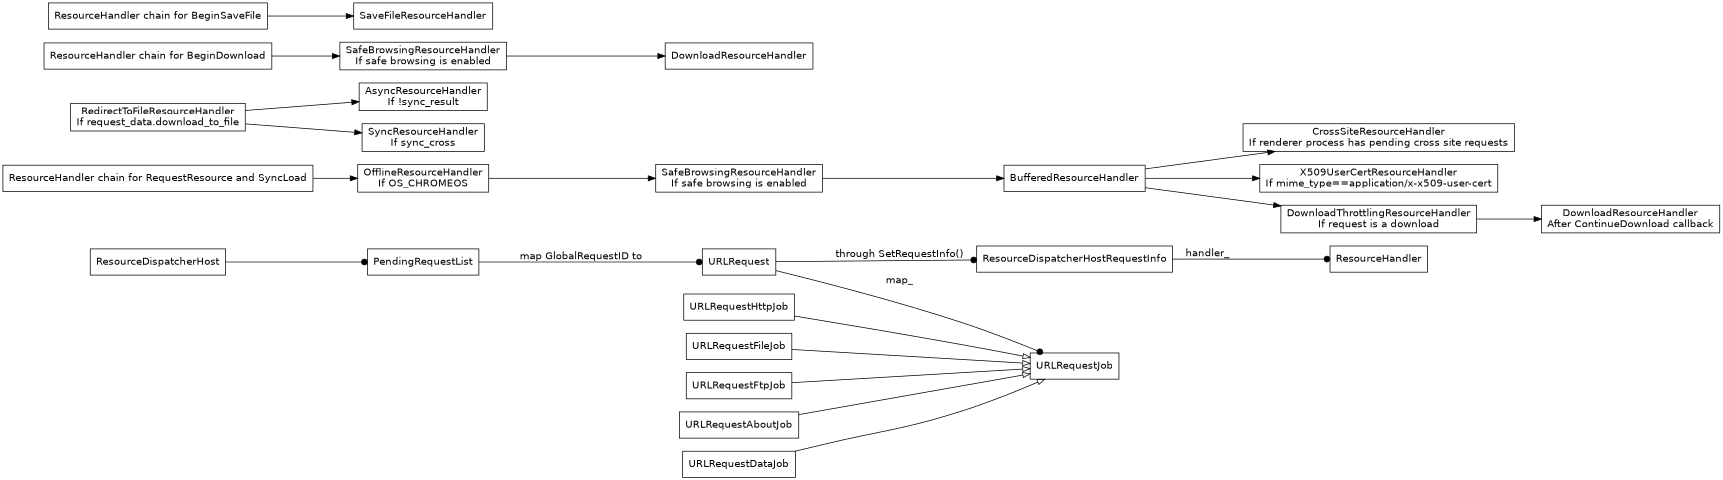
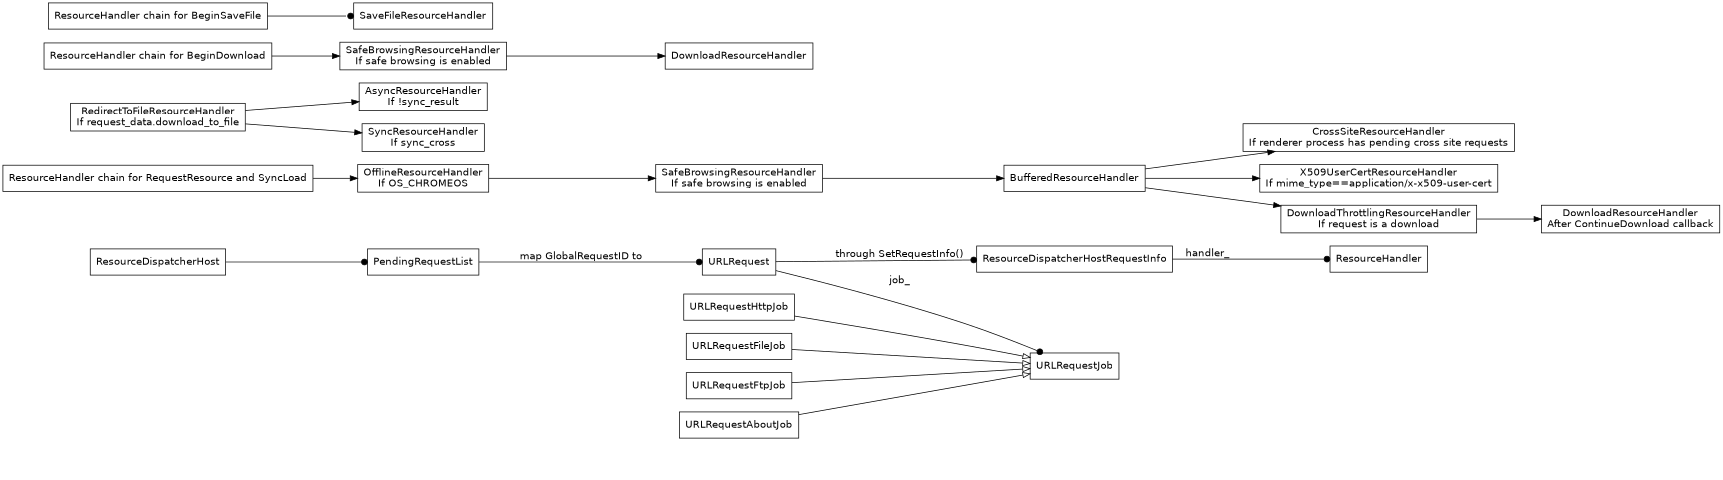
edge "ResourceHandler chain for BeginSaveFile" -> "SaveFileResourceHandler": arrowhead normal -> dot
edge "URLRequest" -> "URLRequestJob": label "map_" -> "job_"
node "URLRequestDataJob": removed
